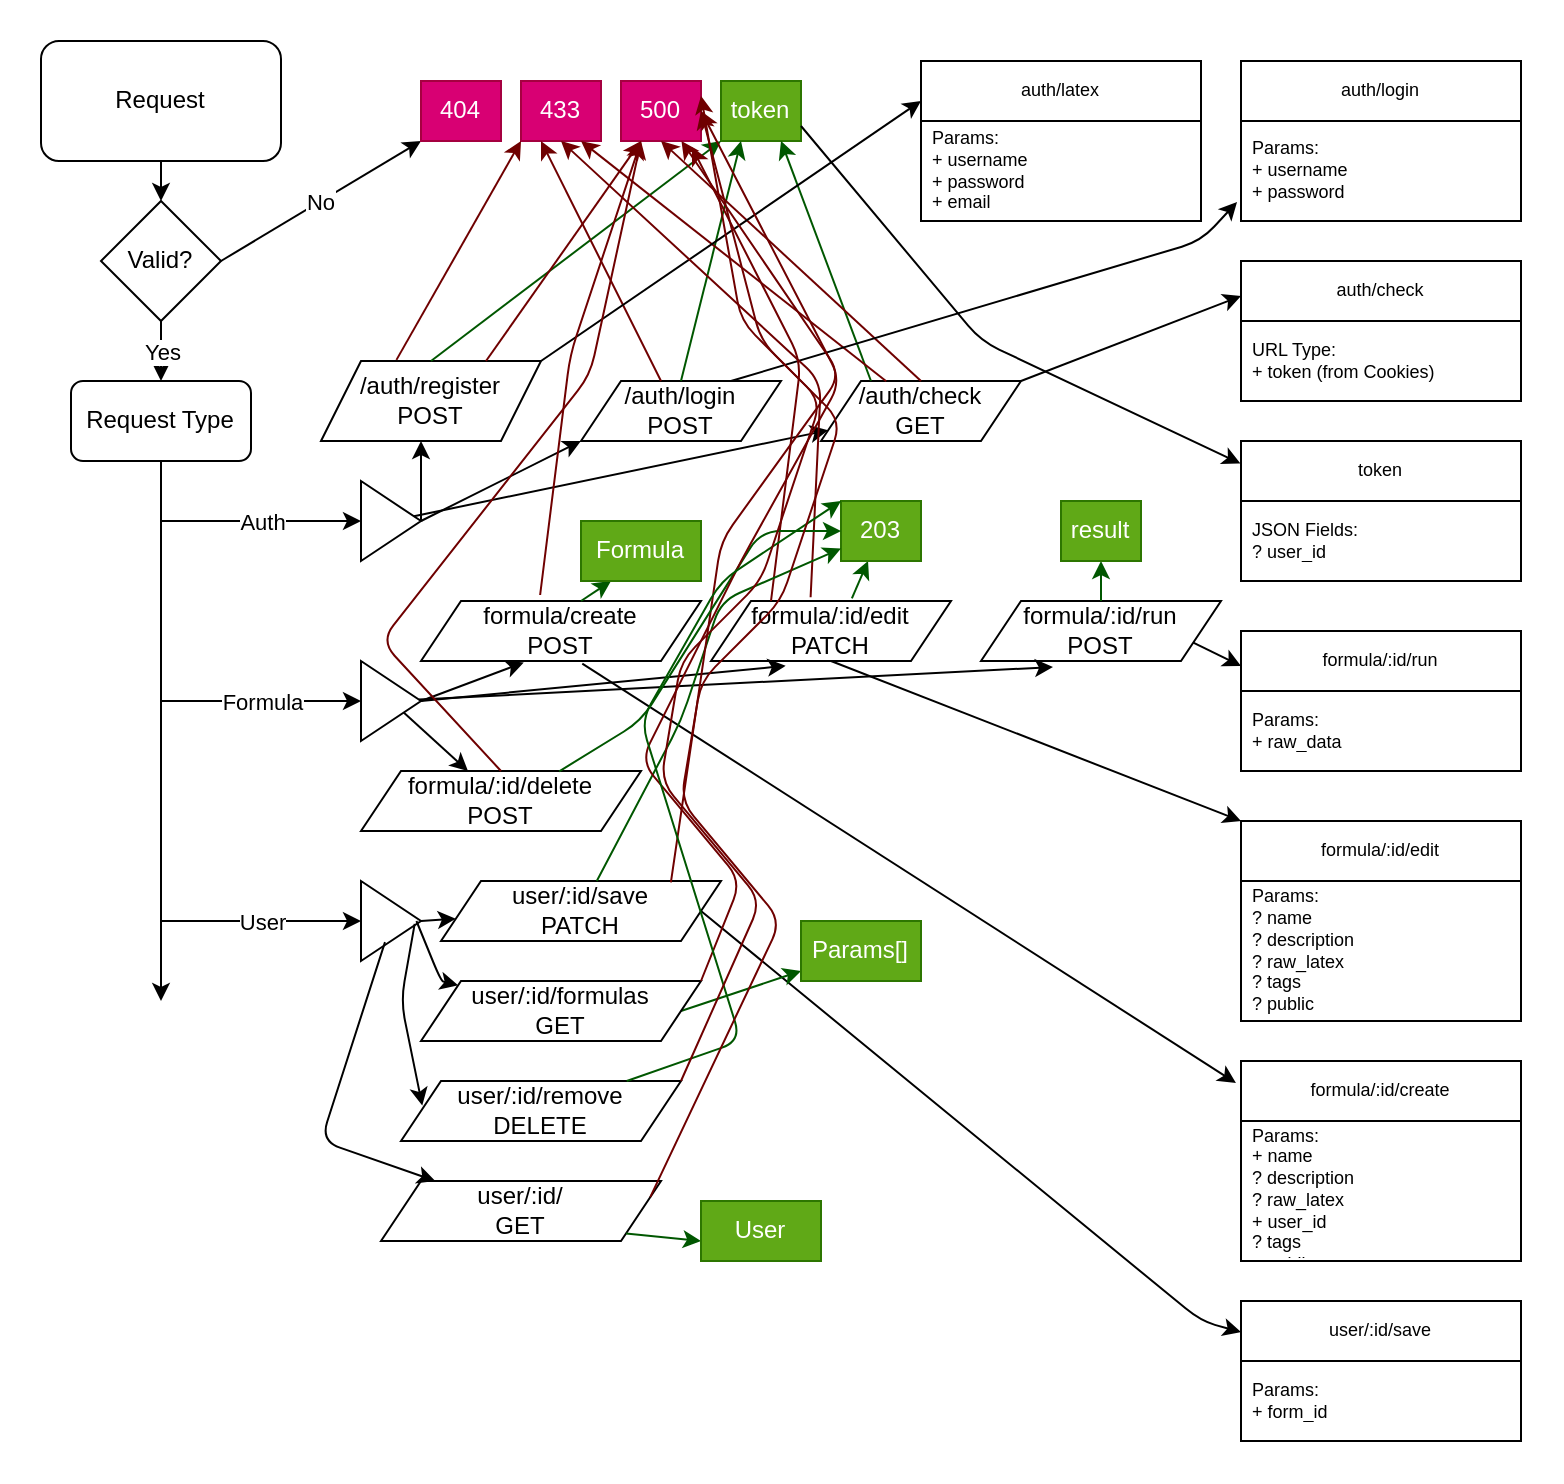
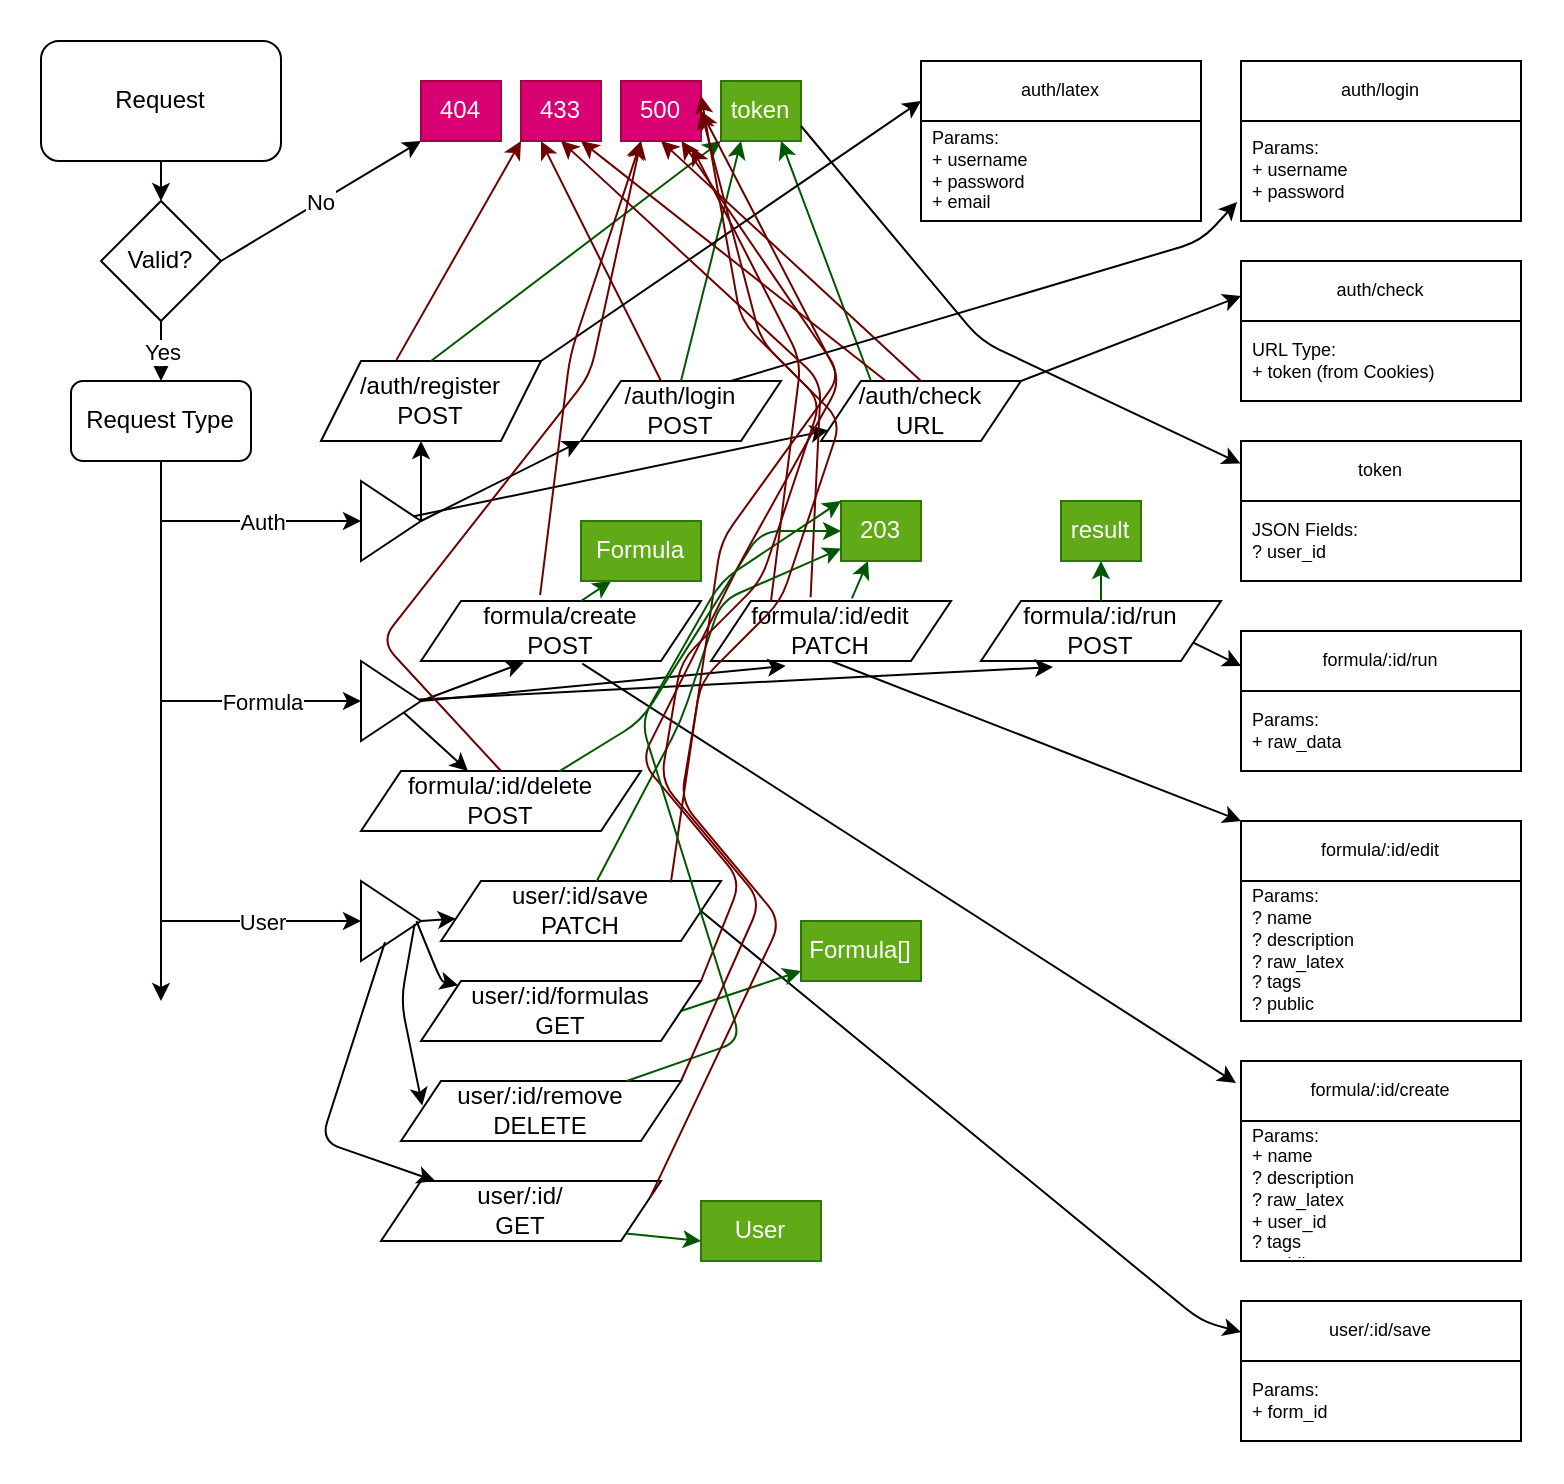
edge "/auth/register POST" -> "500": removed
node "/auth/check GET": label "/auth/check GET" -> "/auth/check URL"
node "Params[]": label "Params[]" -> "Formula[]"
